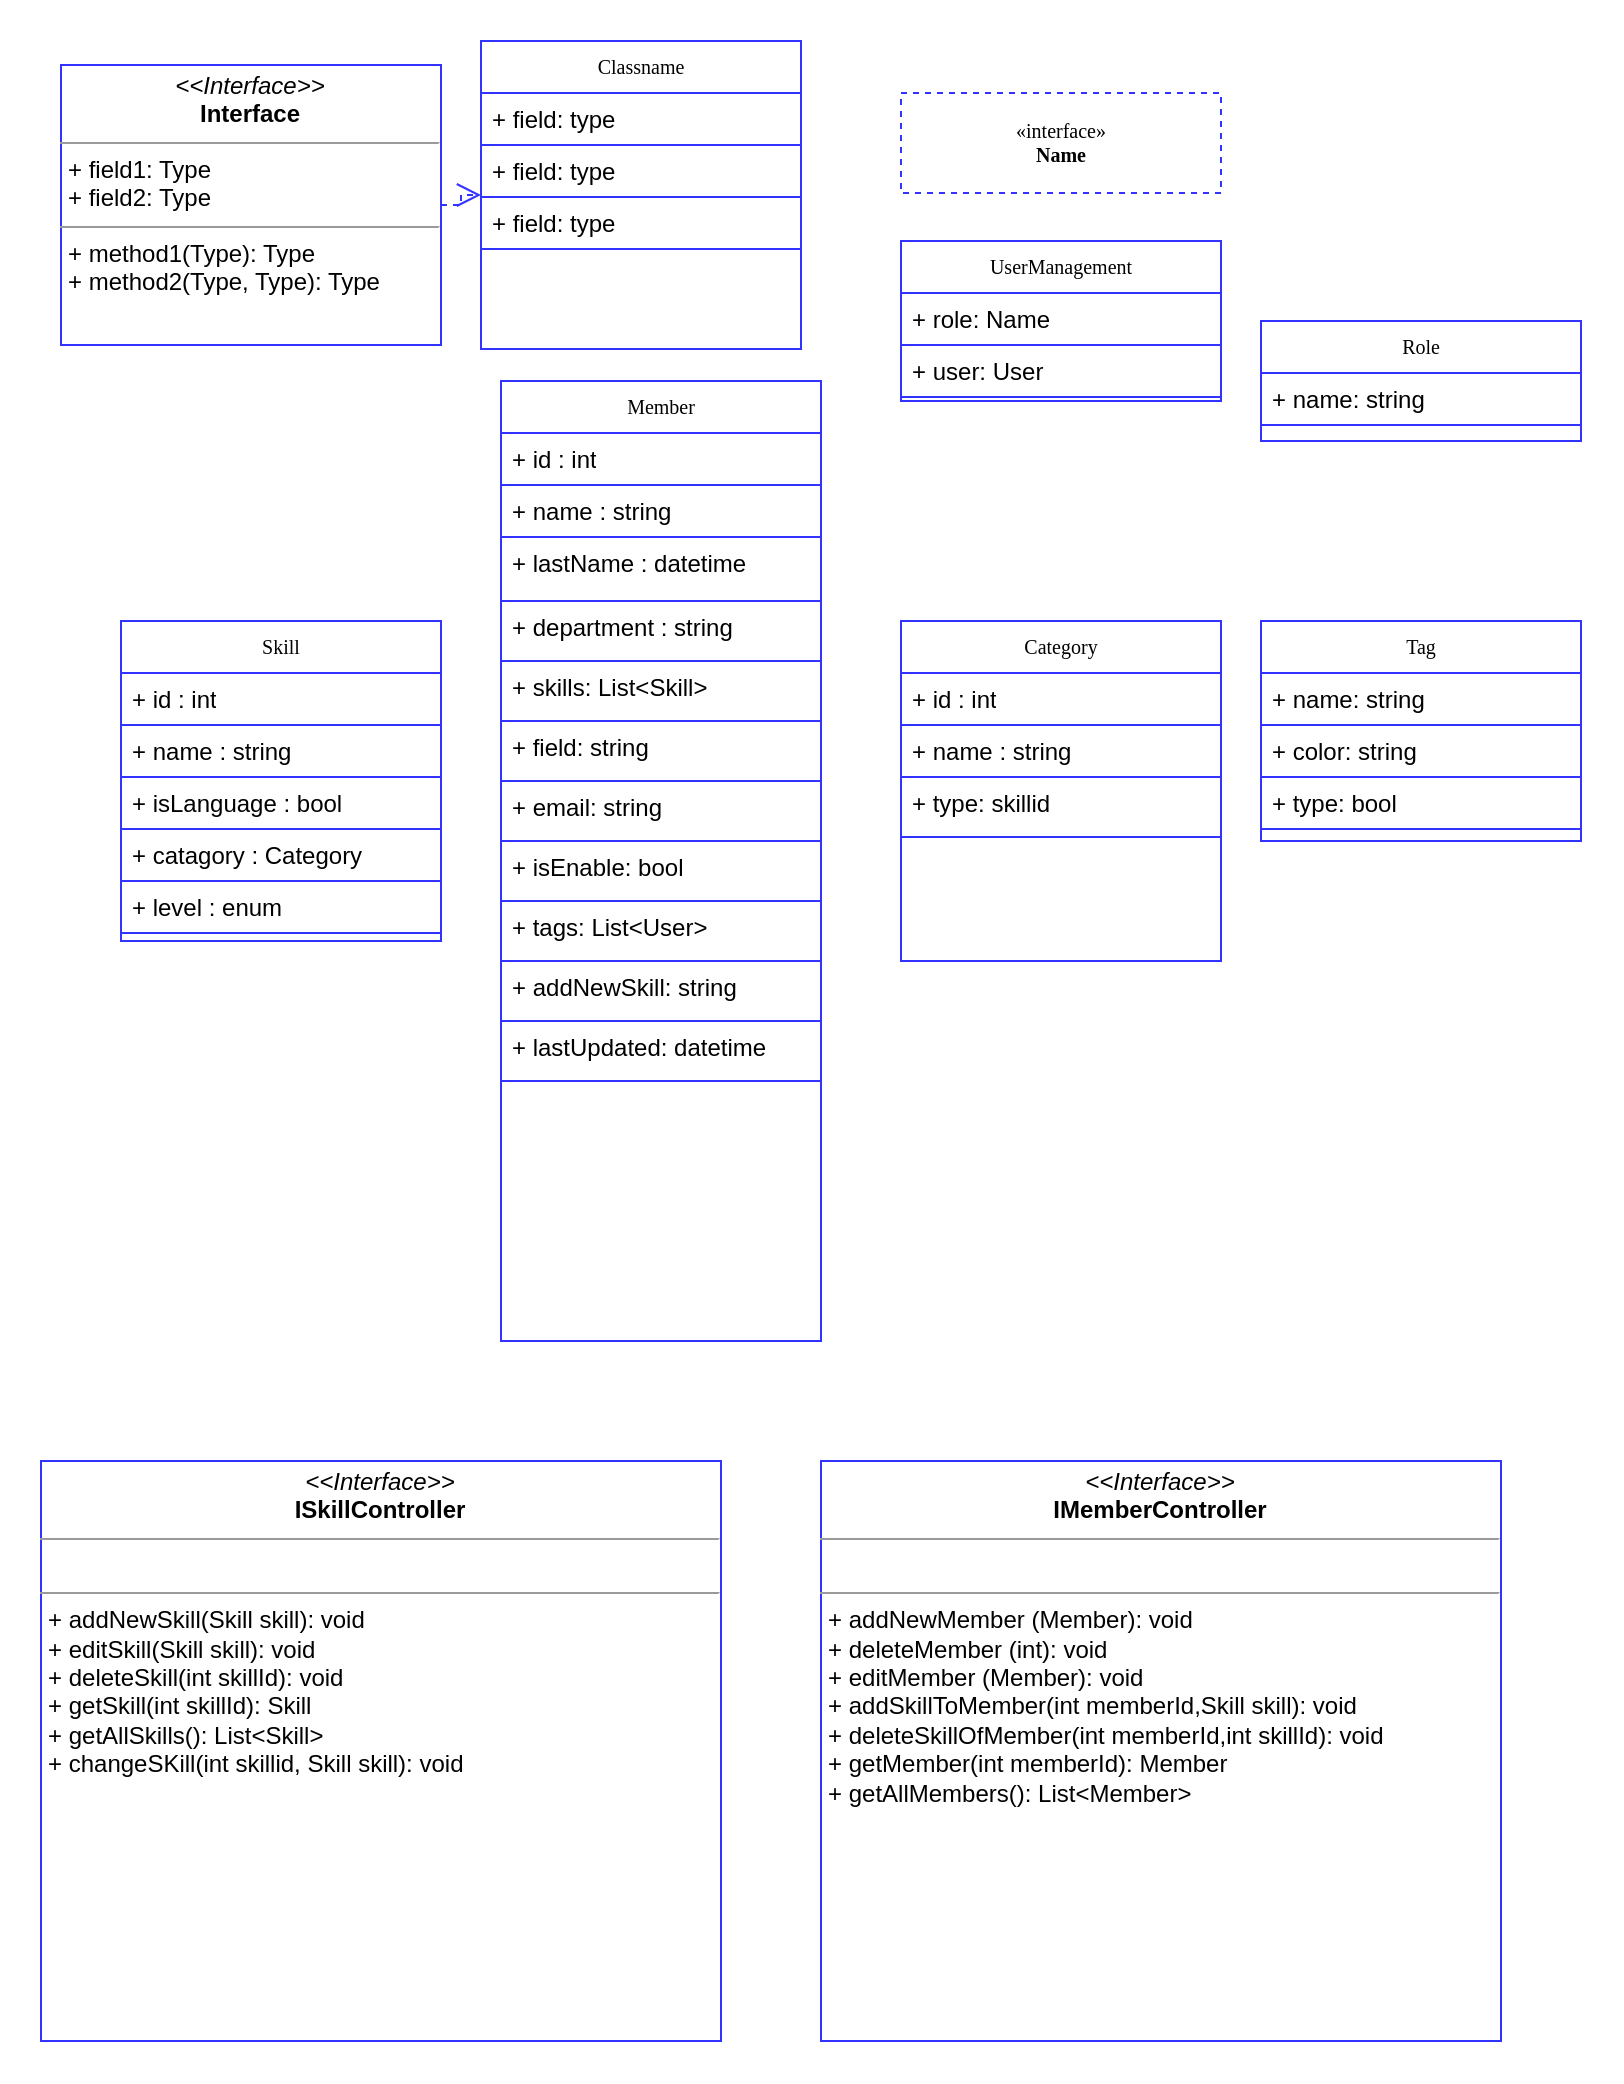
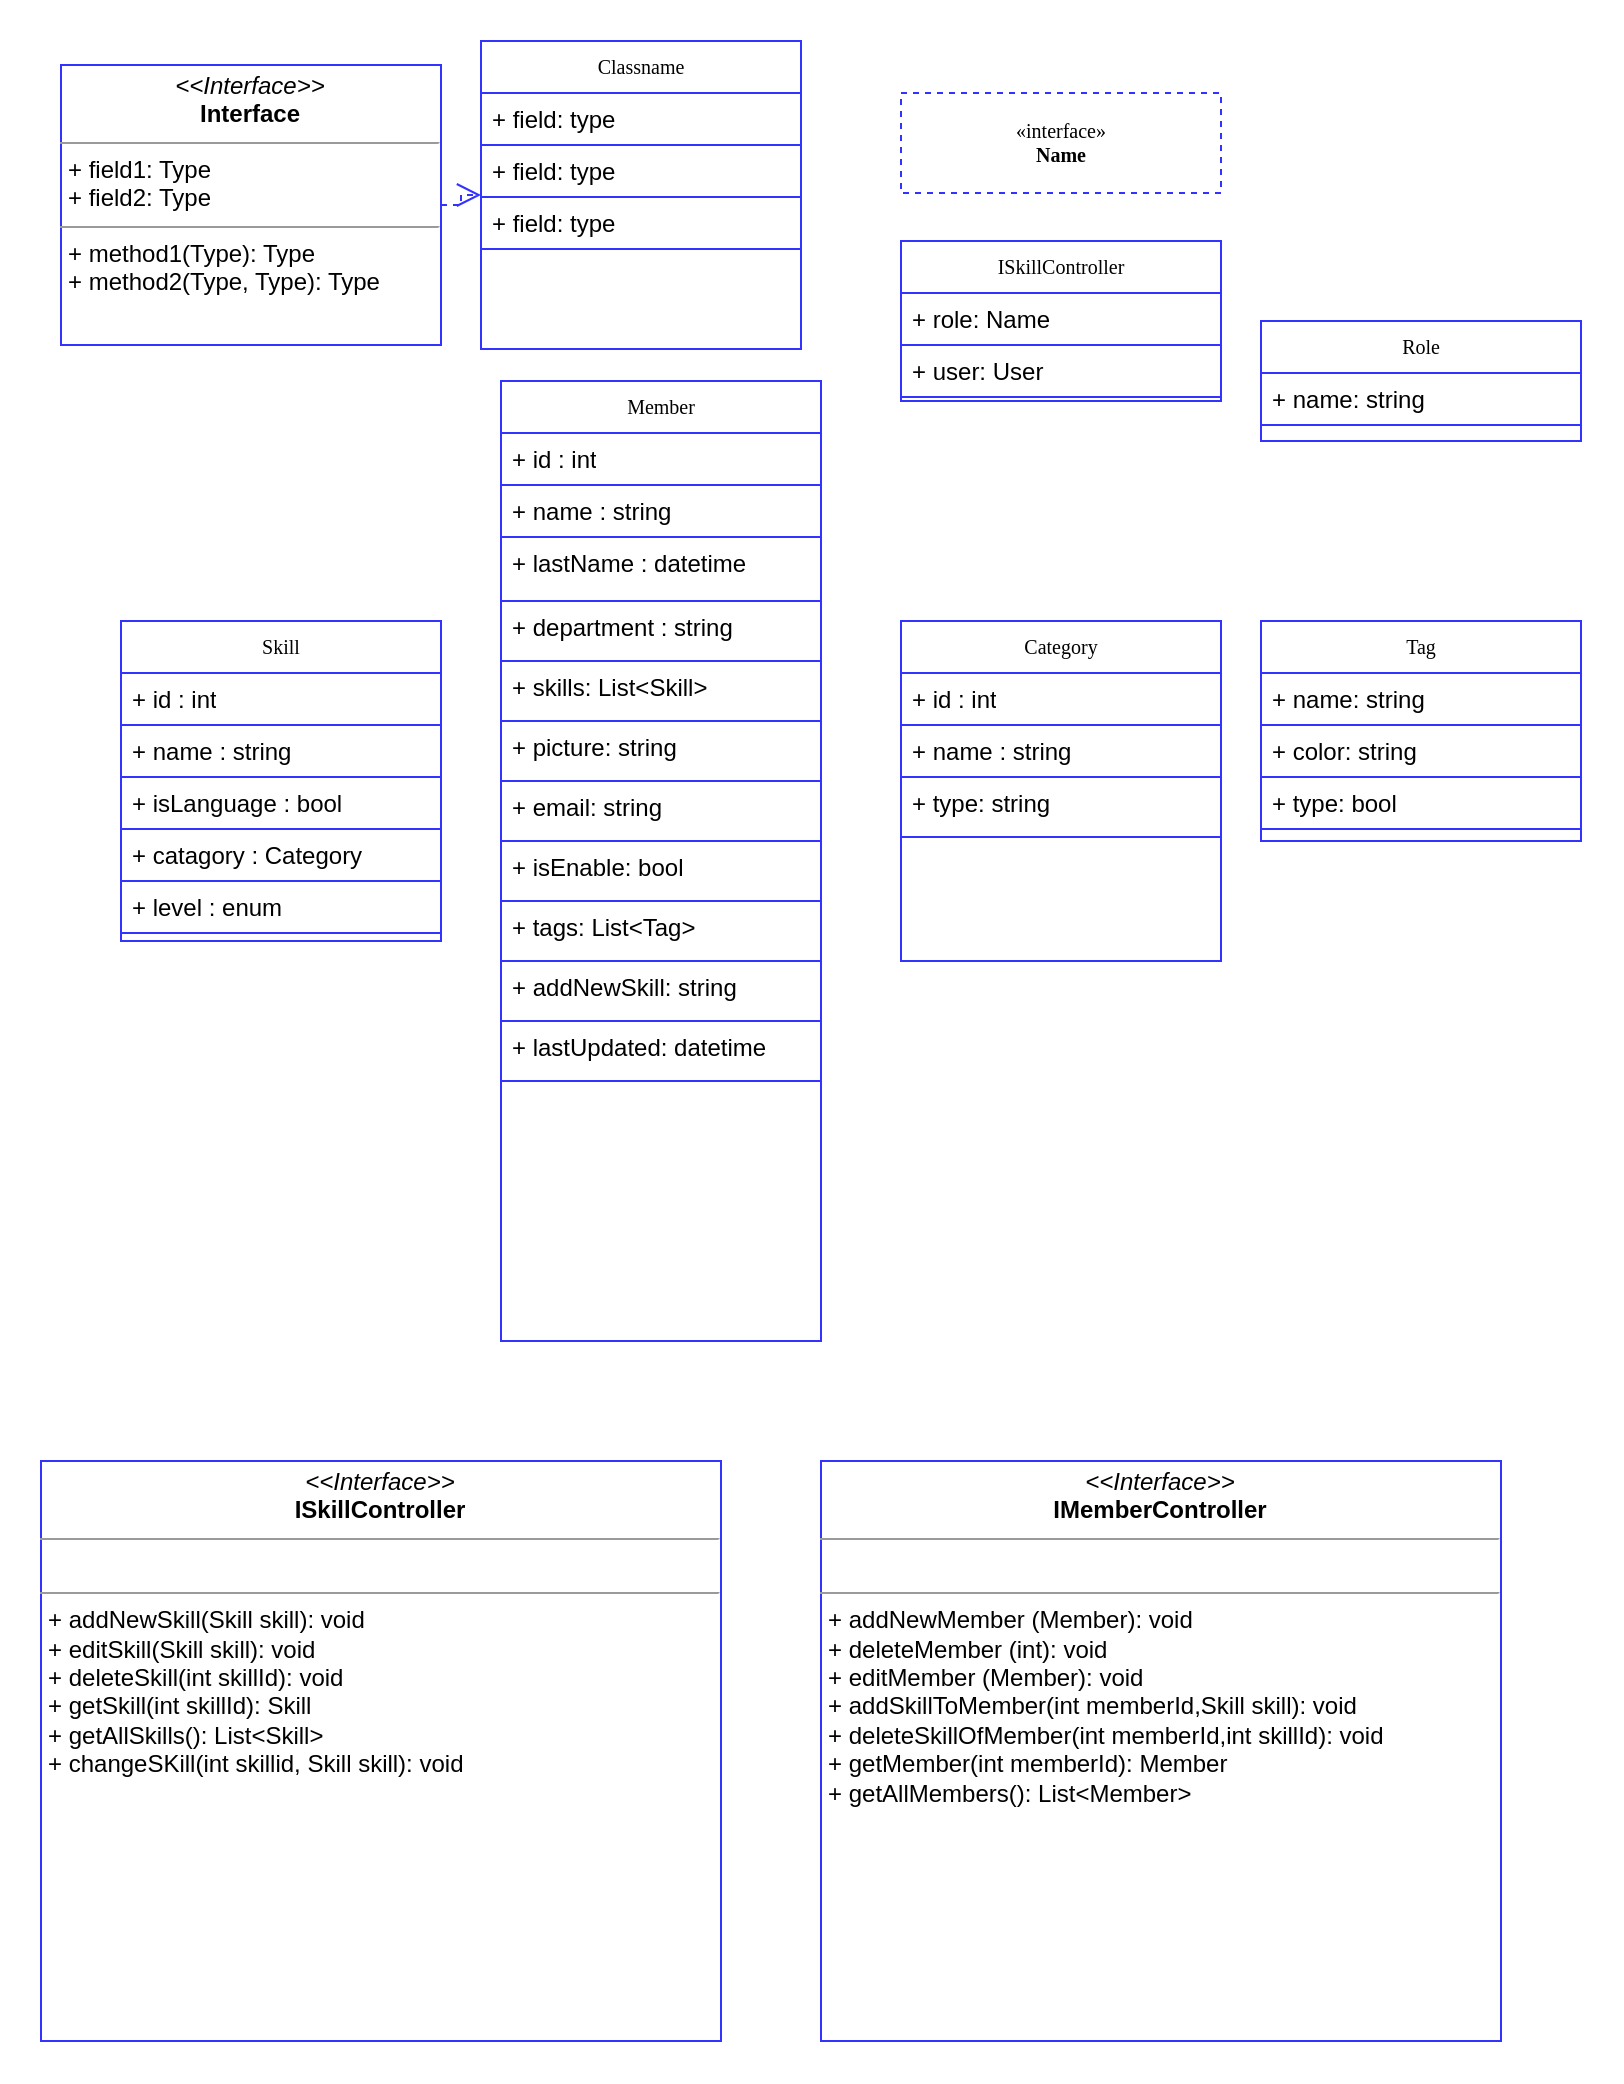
node "UserManagement": label "UserManagement" -> "ISkillController"
node "+ field: string": label "+ field: string" -> "+ picture: string"
node "+ type: skillid": label "+ type: skillid" -> "+ type: string"
node "+ tags: List<User>": label "+ tags: List<User>" -> "+ tags: List<Tag>"
